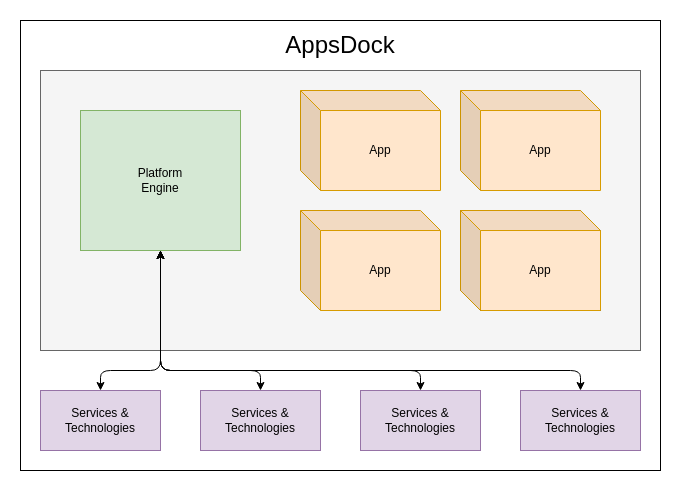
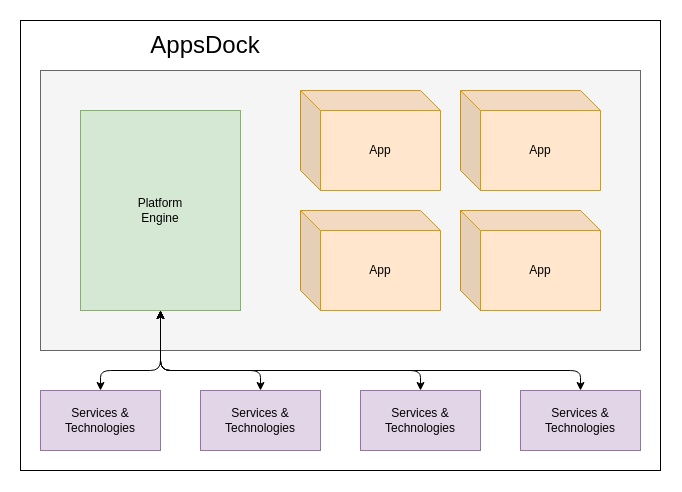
node "AppsDock": moved (341, 46) -> (206, 46)
node "Platform Engine": size 160x140 -> 160x200
